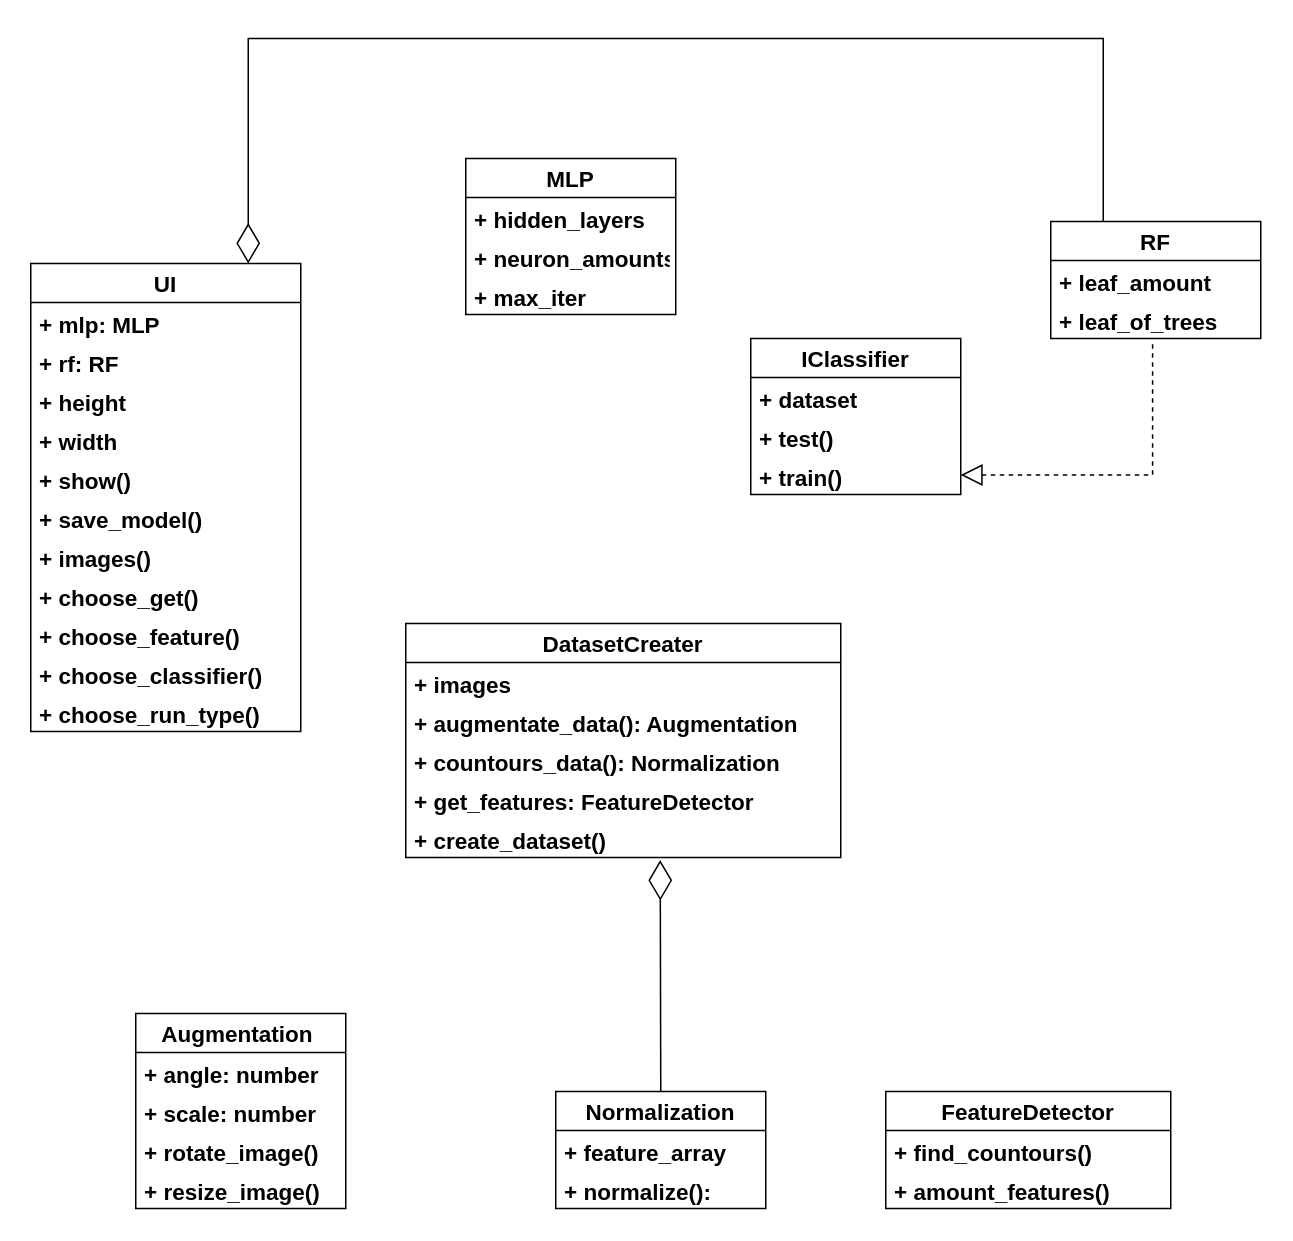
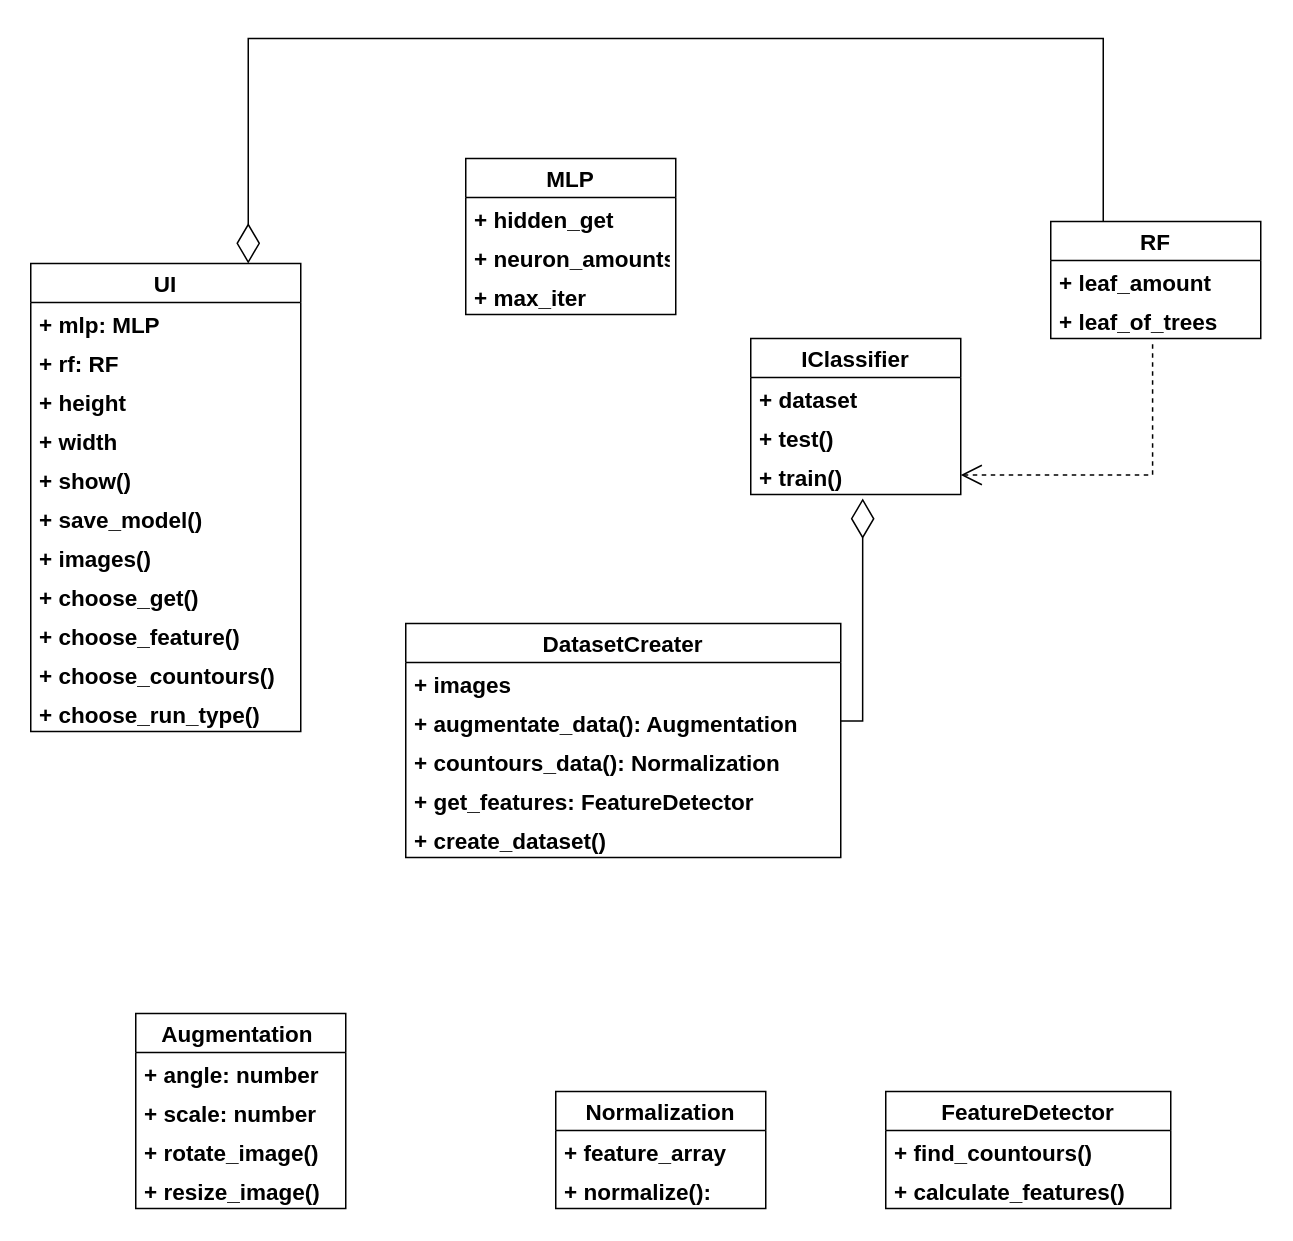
node "+ hidden_layers": label "+ hidden_layers" -> "+ hidden_get"
edge "+ leaf_of_trees" -> "+ train()": arrowhead block -> open
edge "+ augmentate_data(): Augmentation" -> "+ train()": added
node "+ choose_classifier()": label "+ choose_classifier()" -> "+ choose_countours()"
edge "Normalization" -> "+ create_dataset()": removed
node "+ amount_features()": label "+ amount_features()" -> "+ calculate_features()"
